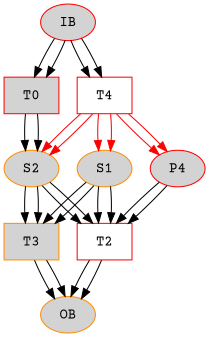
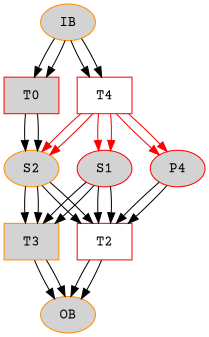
node "IB": color red -> darkorange
node "S1": color darkorange -> red
